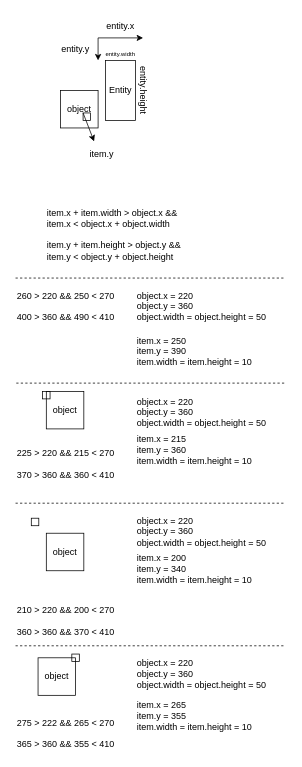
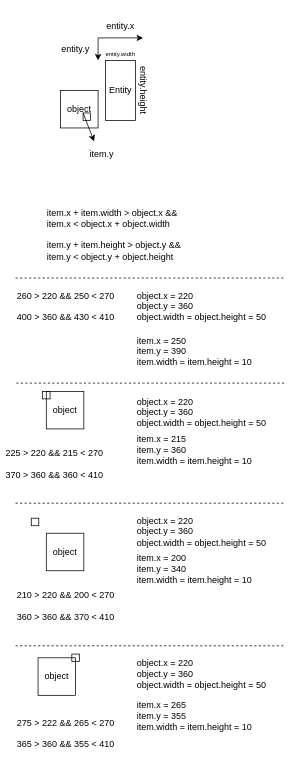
node "260 > 220 && 250 < 270 400 > 360 && 490 < 410": label "260 > 220 && 250 < 270 400 > 360 && 490 < 410" -> "260 > 220 && 250 < 270 400 > 360 && 430 < 410"
node "225 > 220 && 215 < 270 370 > 360 && 360 < 410": moved (75, 465) -> (64, 465)
node "210 > 220 && 200 < 270 360 > 360 && 370 < 410": moved (75, 623) -> (75, 608)
